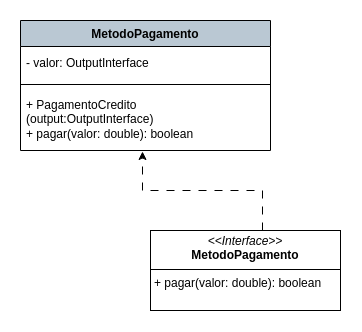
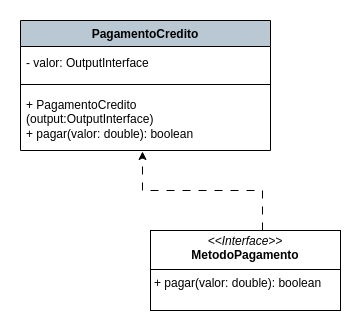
node "MetodoPagamento": label "MetodoPagamento" -> "PagamentoCredito"
